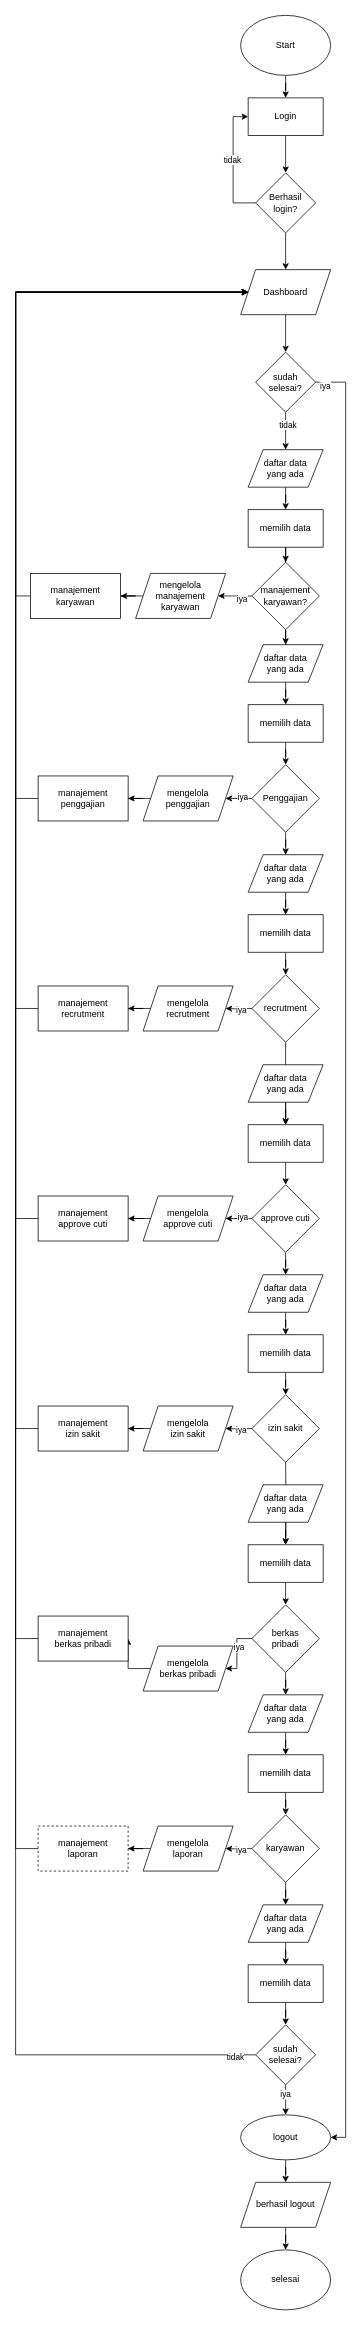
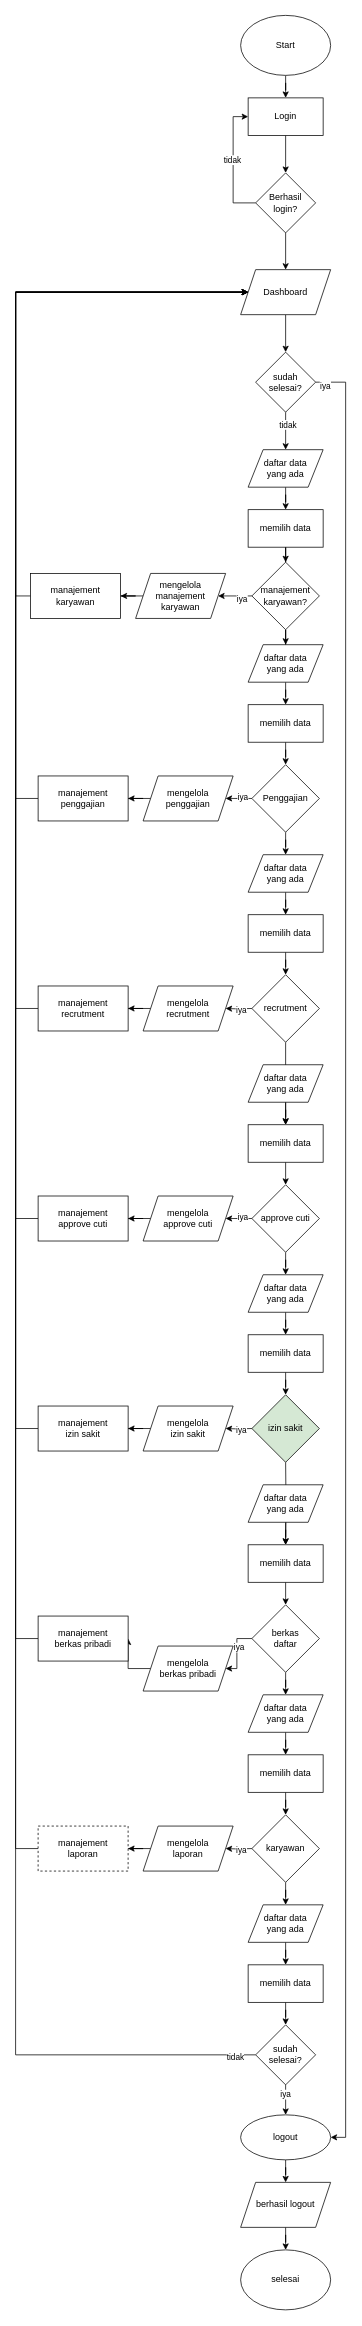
node "izin sakit": fillcolor #ffffff -> #d5e8d4
node "berkas pribadi": label "berkas pribadi" -> "berkas daftar"
